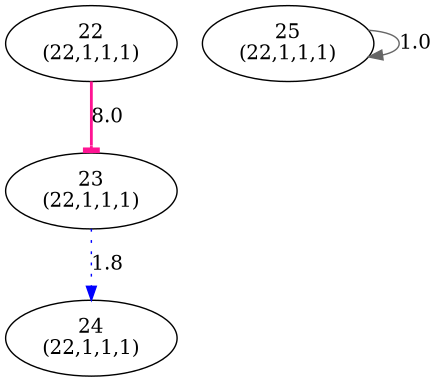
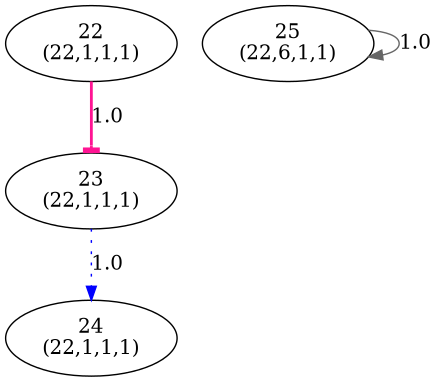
node "25 (22,1,1,1)": label "25 (22,1,1,1)" -> "25 (22,6,1,1)"
edge "22 (22,1,1,1)" -> "23 (22,1,1,1)": label "8.0" -> "1.0"
edge "23 (22,1,1,1)" -> "24 (22,1,1,1)": label "1.8" -> "1.0"
